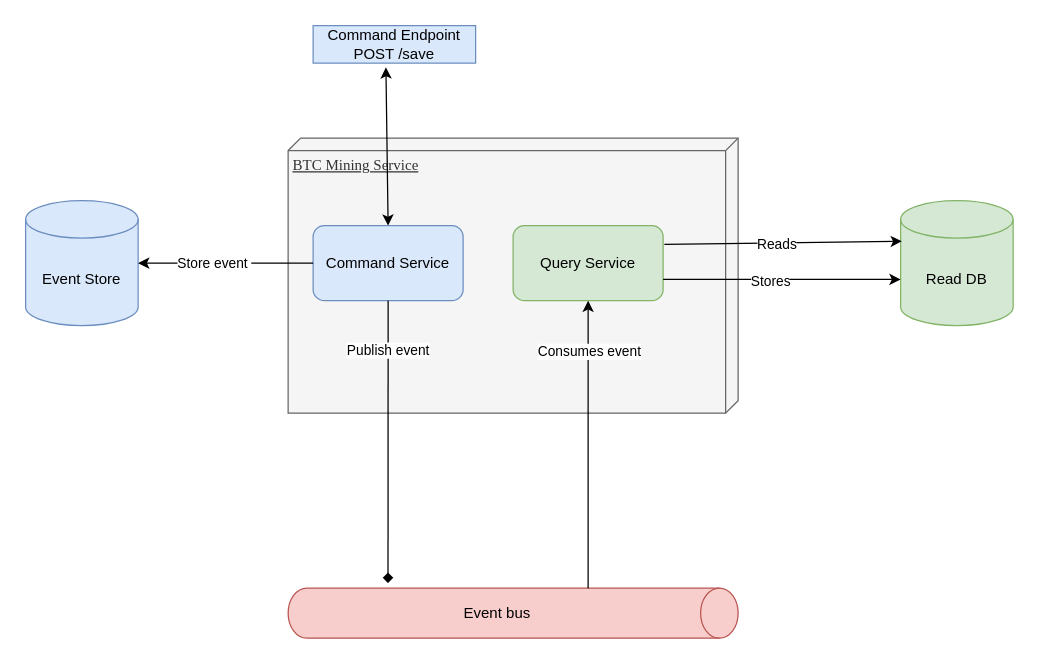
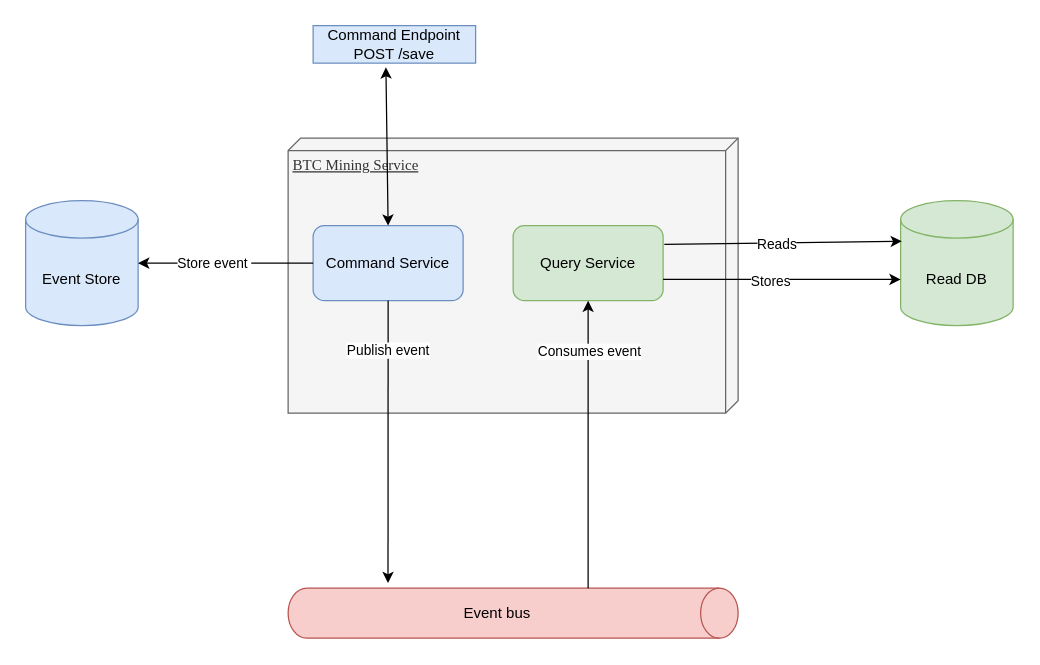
edge "Command Service" -> "Event bus": arrowhead diamond -> classic
